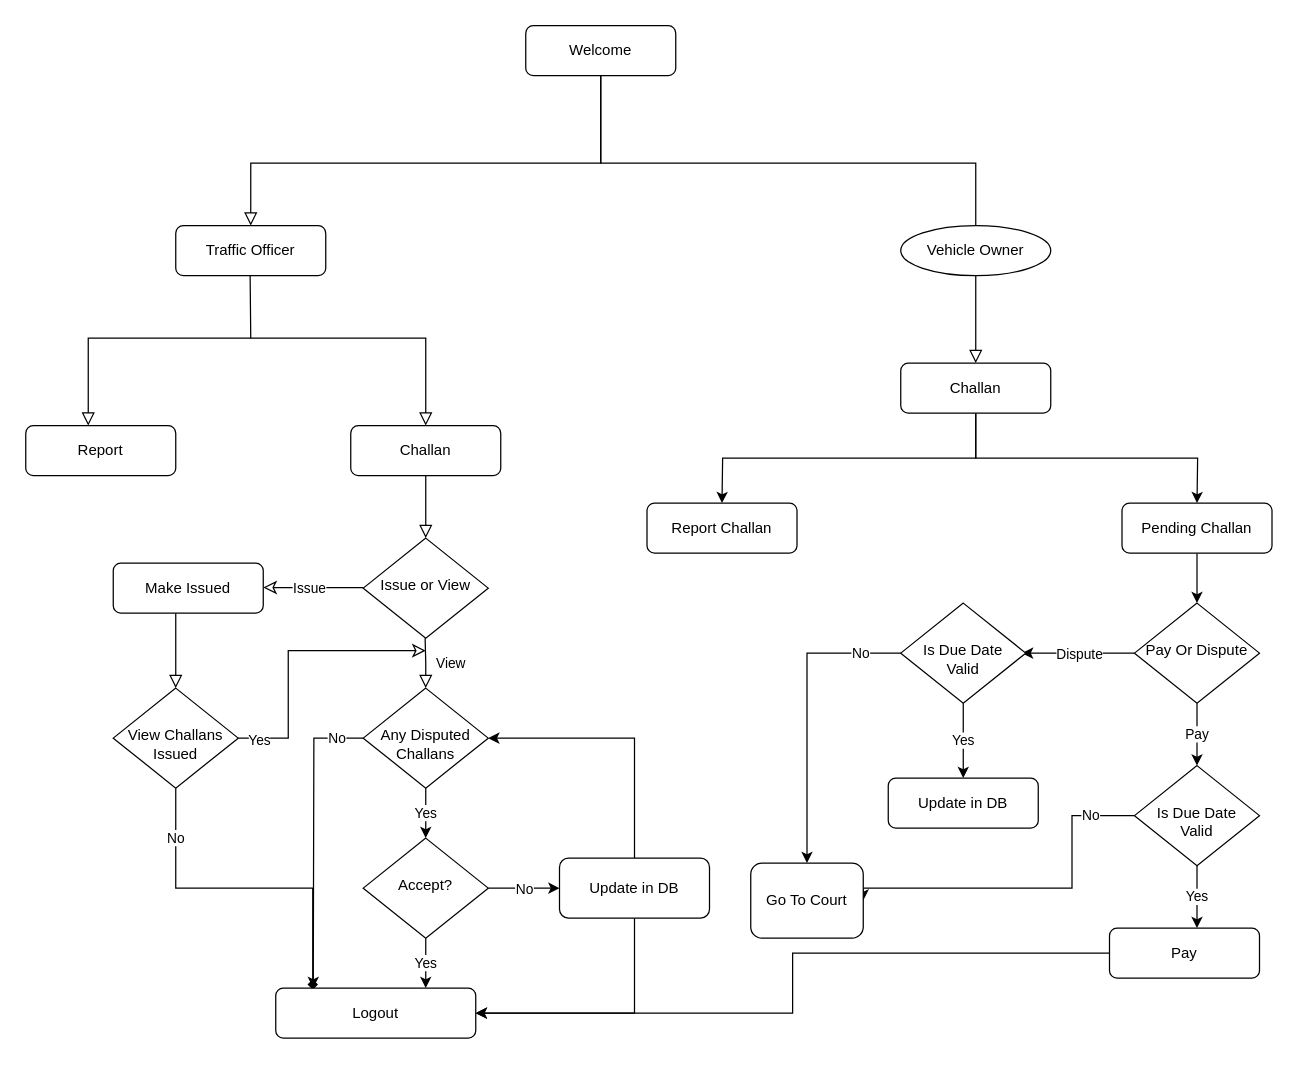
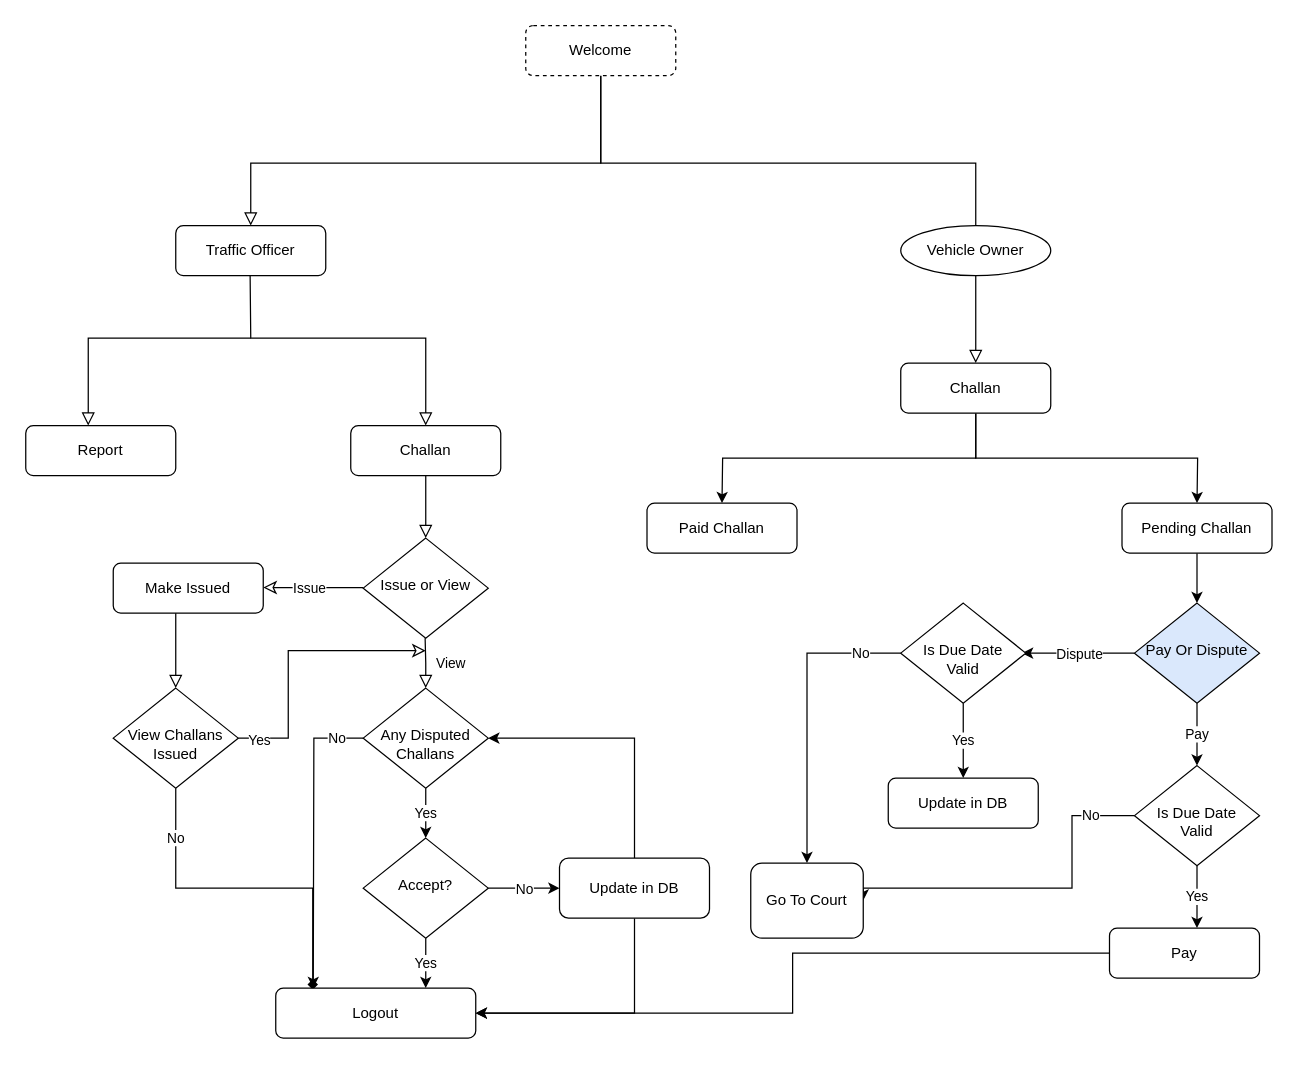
node "Welcome": style solid -> dashed
node "Report Challan": label "Report Challan" -> "Paid Challan"
node "Pay Or Dispute": fillcolor #ffffff -> #dae8fc
